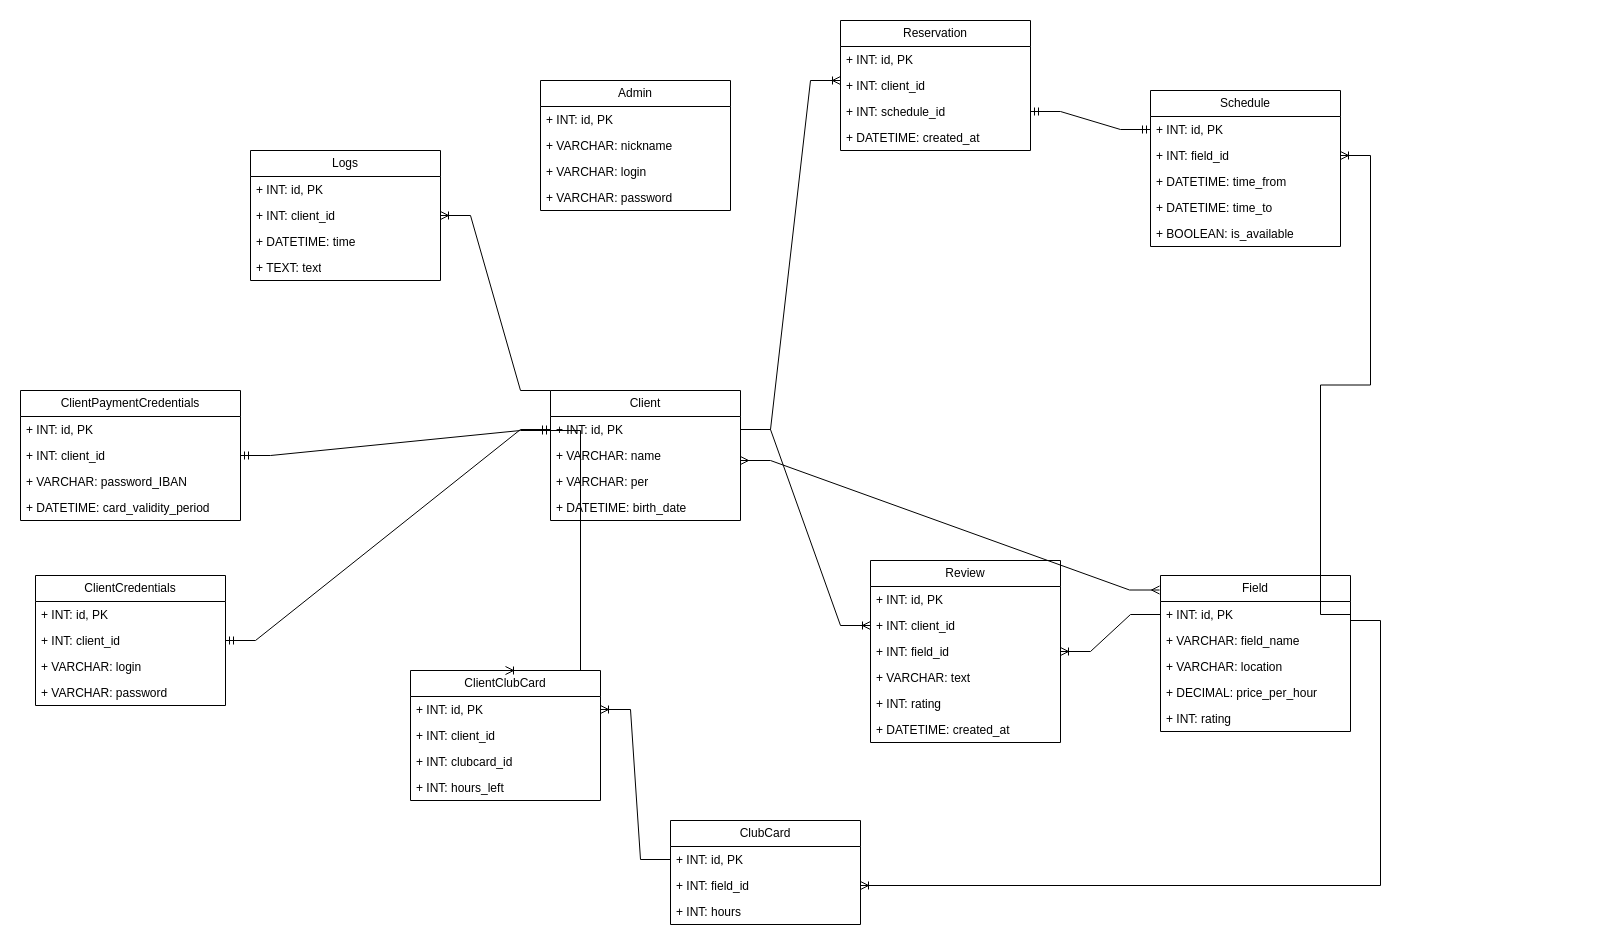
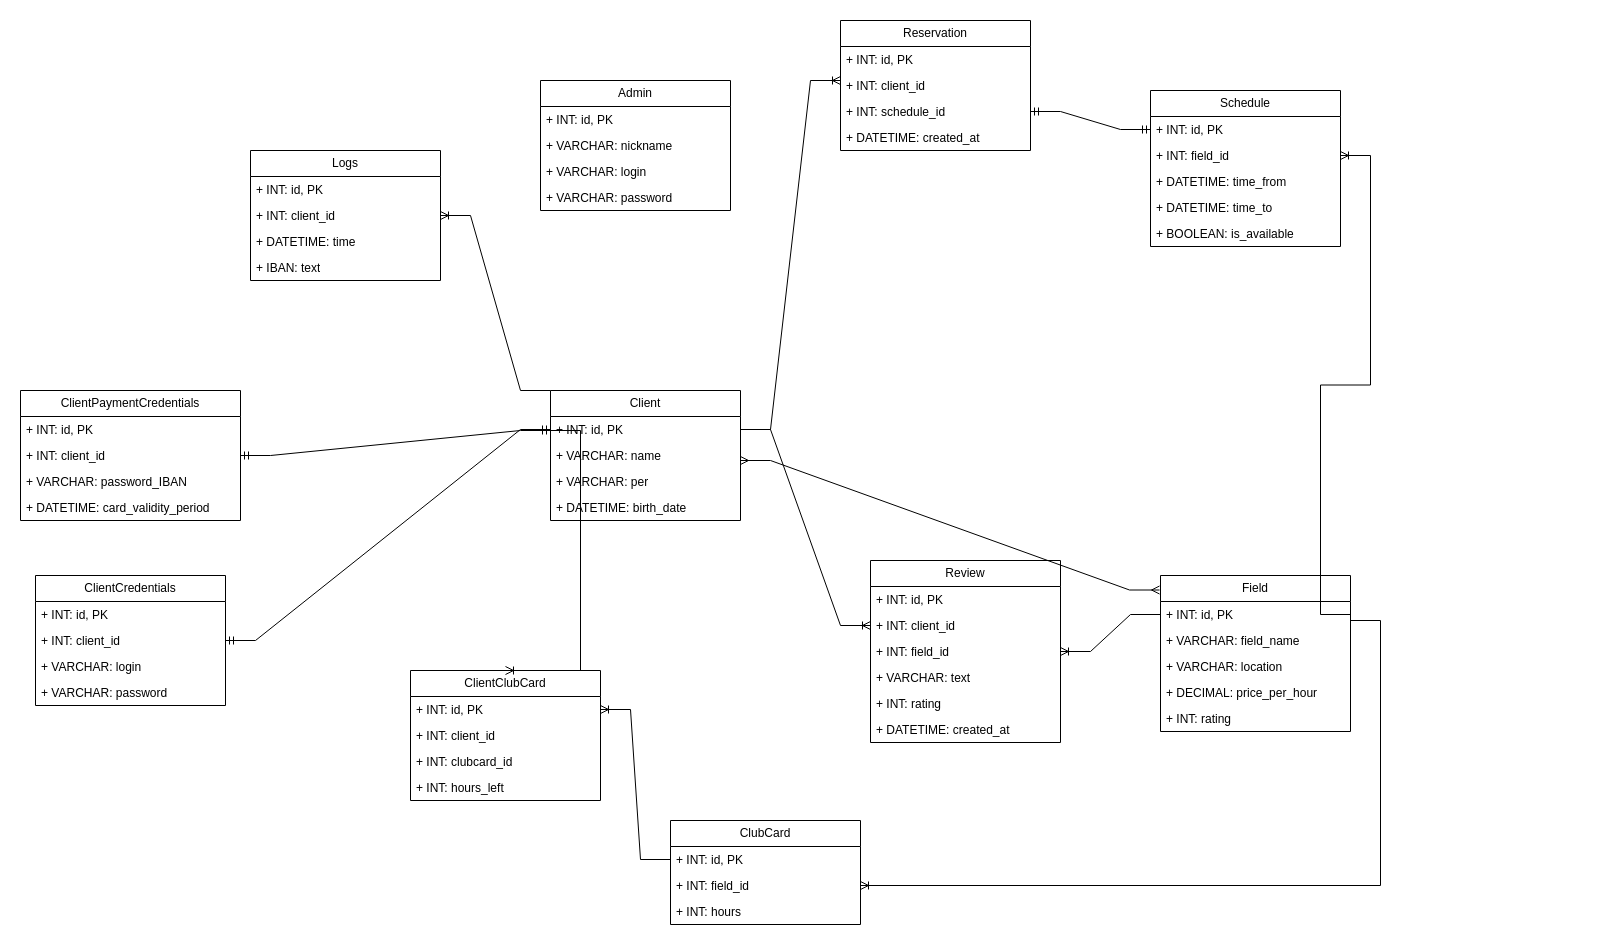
node "+ TEXT: text": label "+ TEXT: text" -> "+ IBAN: text"
